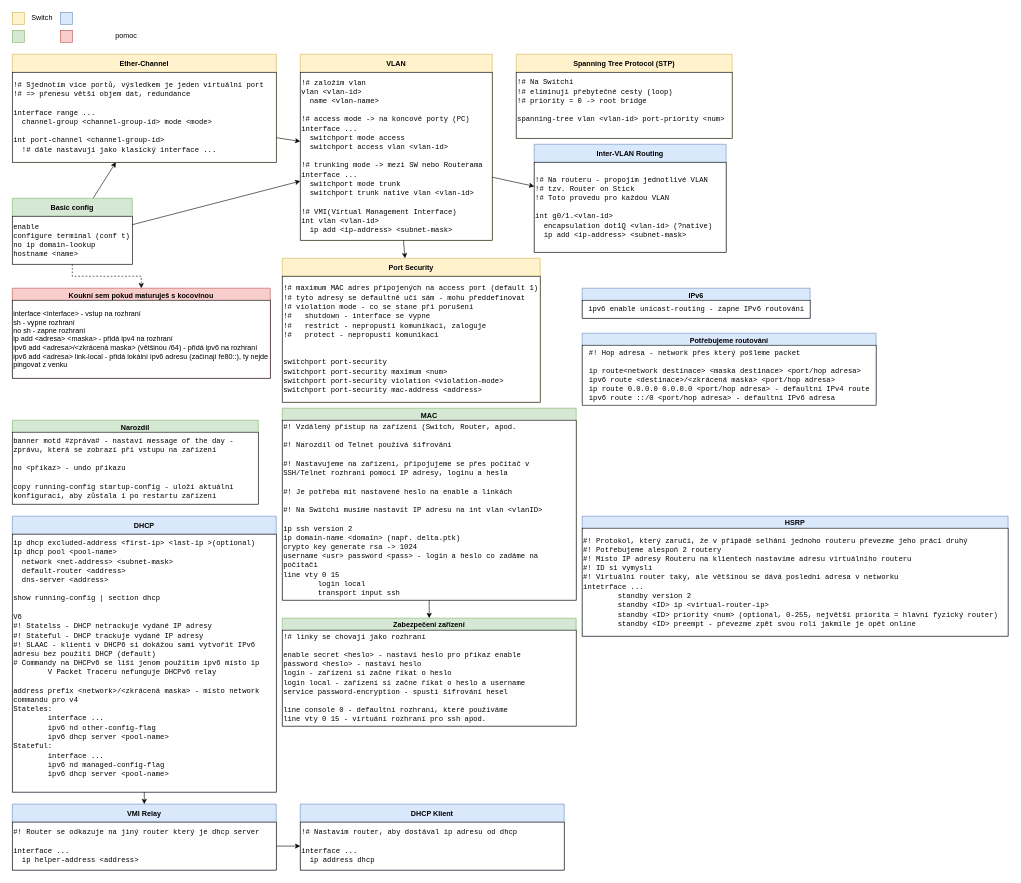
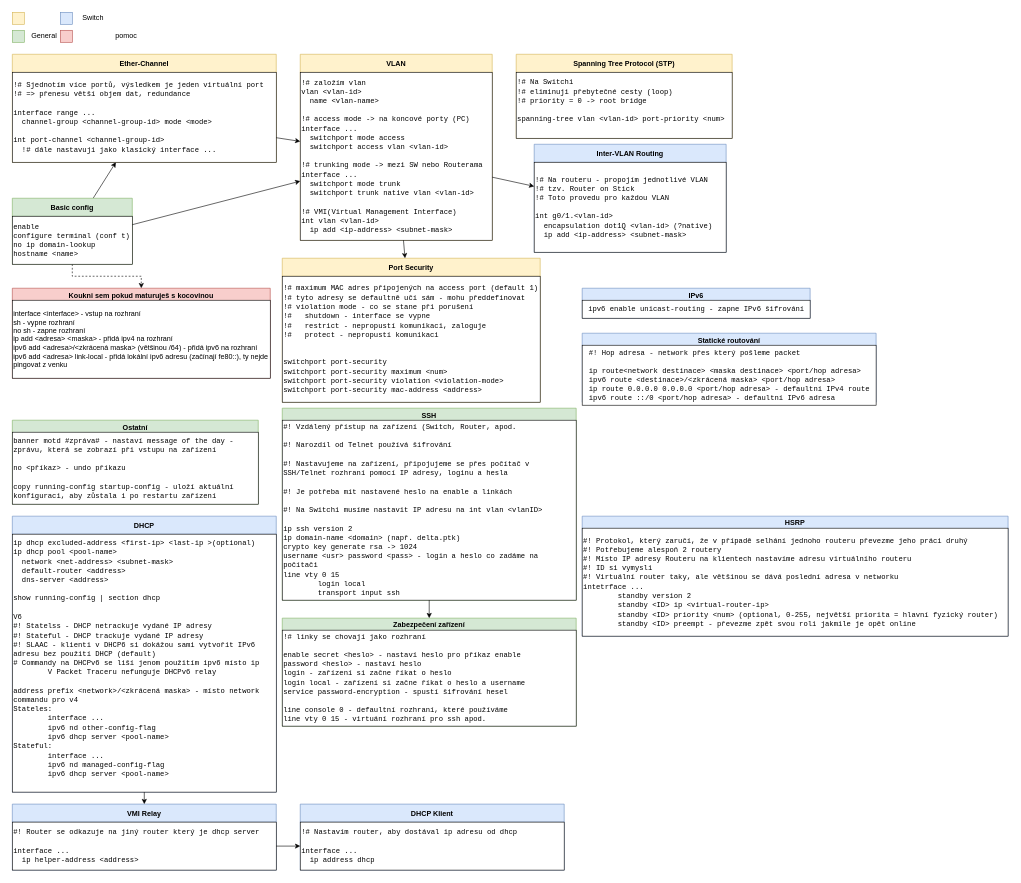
node "Switch": moved (42, 18) -> (93, 18)
node "General": added
node "ipv6 enable unicast-routing - zapne IPv6 routování": label "ipv6 enable unicast-routing - zapne IPv6 routování" -> "ipv6 enable unicast-routing - zapne IPv6 šifrování"
node "Potřebujeme routování": label "Potřebujeme routování" -> "Statické routování"
node "MAC": label "MAC" -> "SSH"
node "Narozdíl": label "Narozdíl" -> "Ostatní"
